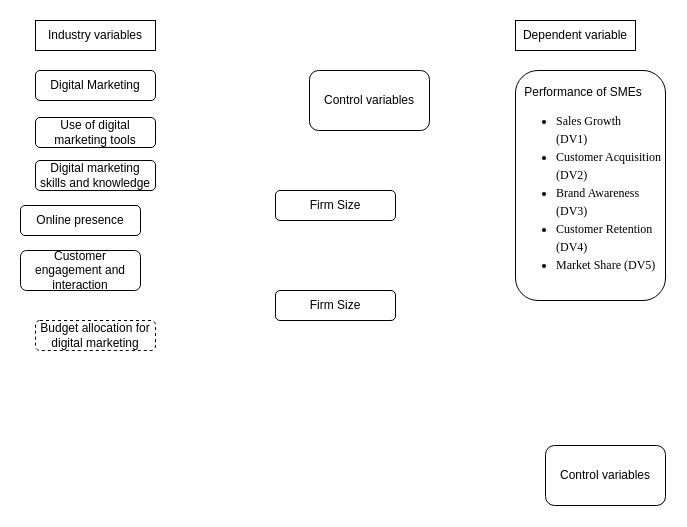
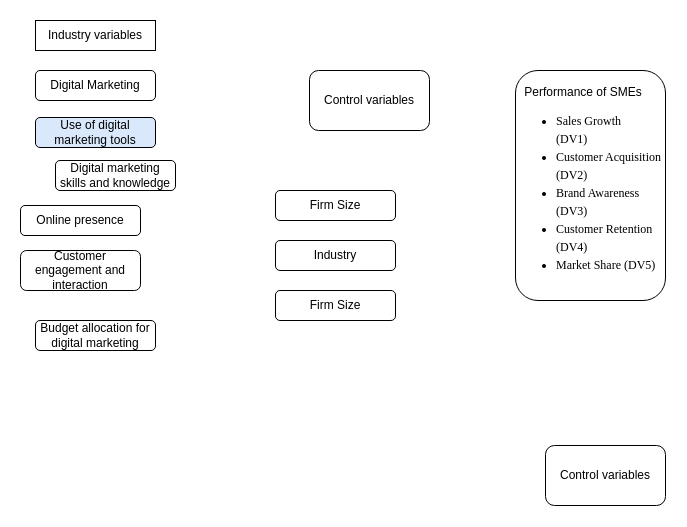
node "Dependent variable": removed
node "Use of digital marketing tools": fillcolor #ffffff -> #dae8fc
node "Digital marketing skills and knowledge": moved (96, 176) -> (116, 176)
node "Industry": added
node "Budget allocation for digital marketing": style dashed -> solid
